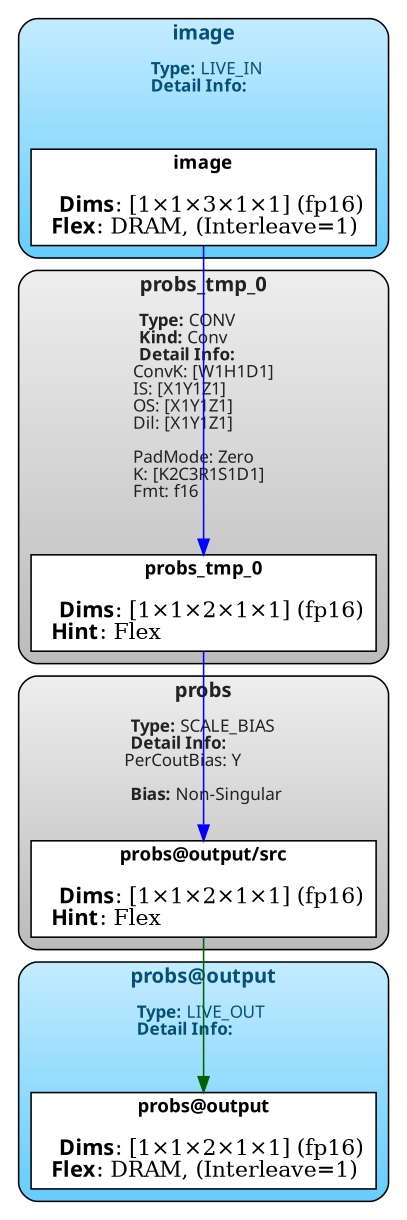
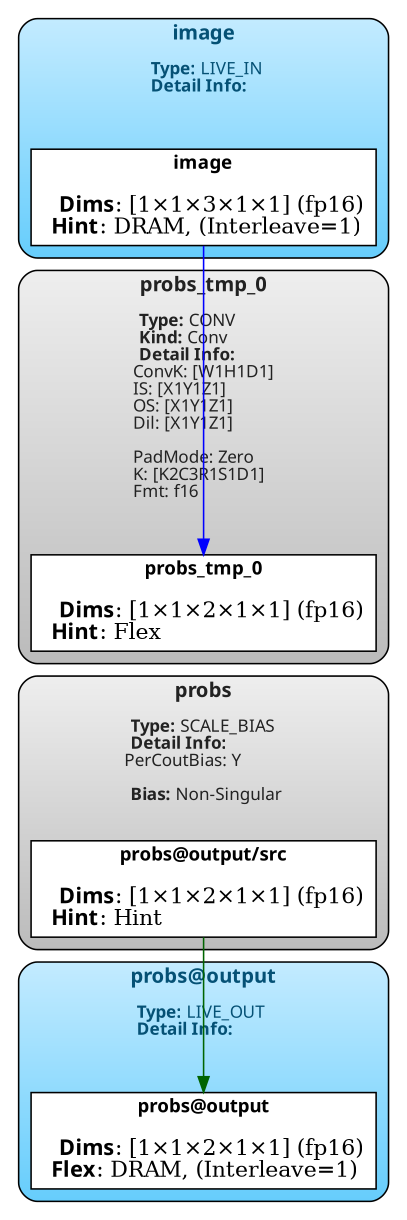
node "image": text "Flex" -> "Hint"
edge "probs_tmp_0" -> "probs@output/src": removed
node "probs@output/src": text ": Flex" -> ": Hint"
